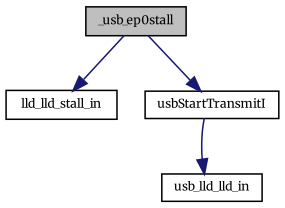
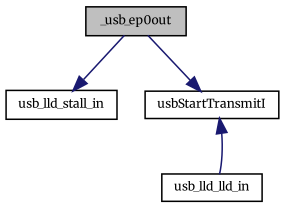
node "_usb_ep0stall": label "_usb_ep0stall" -> "_usb_ep0out"
node "lld_lld_stall_in": label "lld_lld_stall_in" -> "usb_lld_stall_in"
edge "usbStartTransmitI" -> "usb_lld_lld_in": reversed
